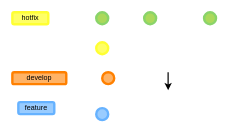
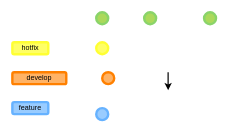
node "hotfix": moved (30, 18) -> (30, 48)
node "feature": moved (36, 108) -> (30, 108)
